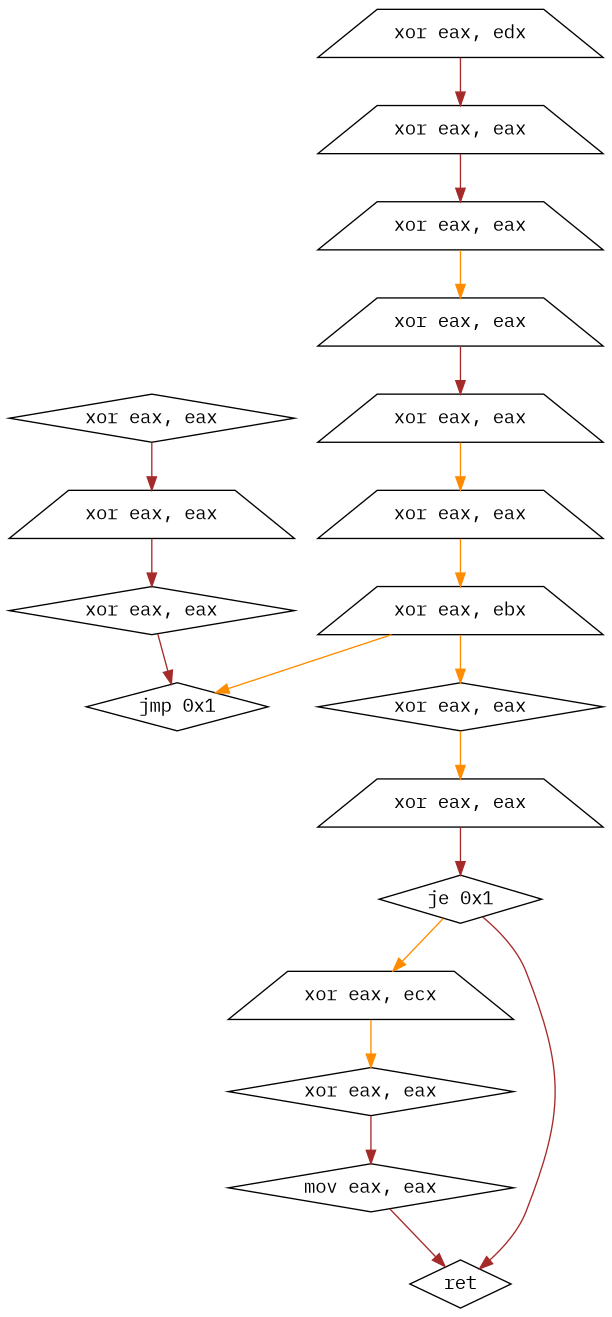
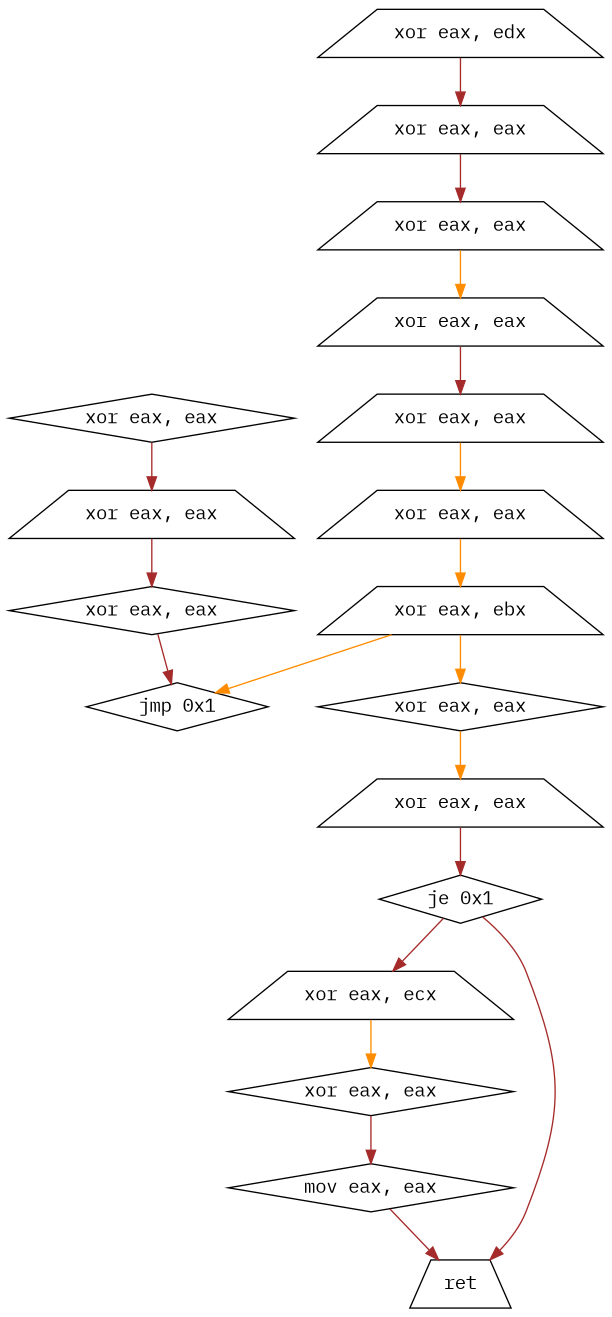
edge "je 0x1" -> "xor eax, ecx": color darkorange -> brown
node "ret": shape diamond -> trapezium
